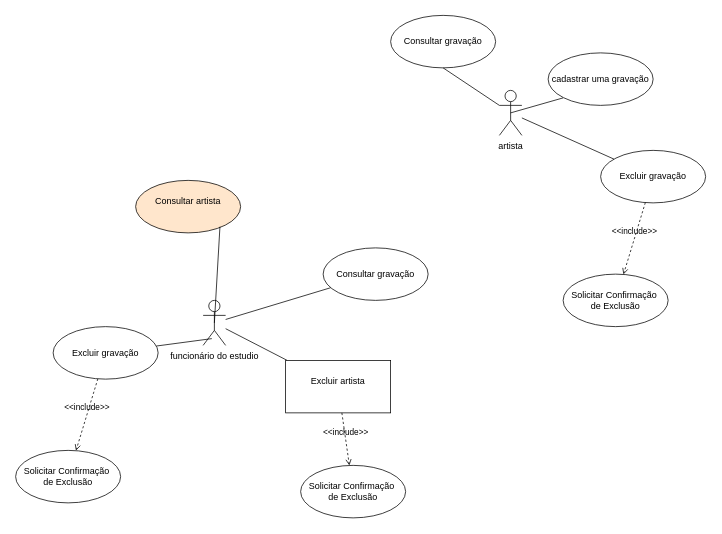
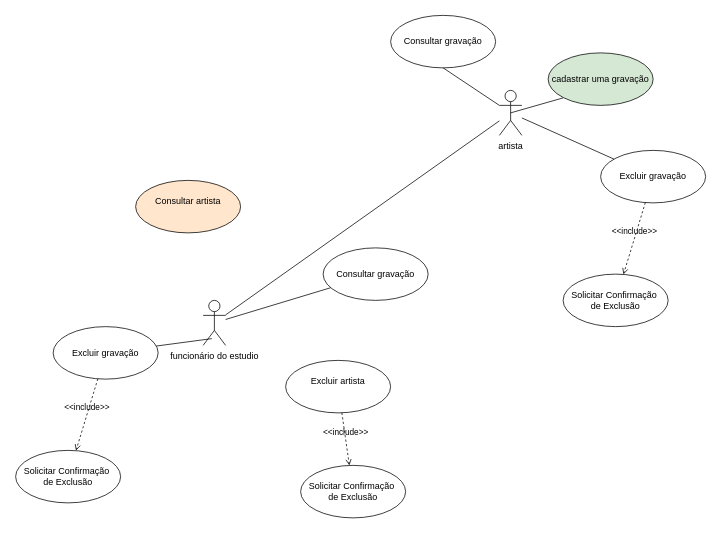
node "cadastrar uma gravação": fillcolor #ffffff -> #d5e8d4
edge "Consultar artista" -- "funcionário do estudio": removed
edge "funcionário do estudio" -- "Excluir artista": now "funcionário do estudio" -- "artista"
node "Excluir artista": shape rectangle -> ellipse
